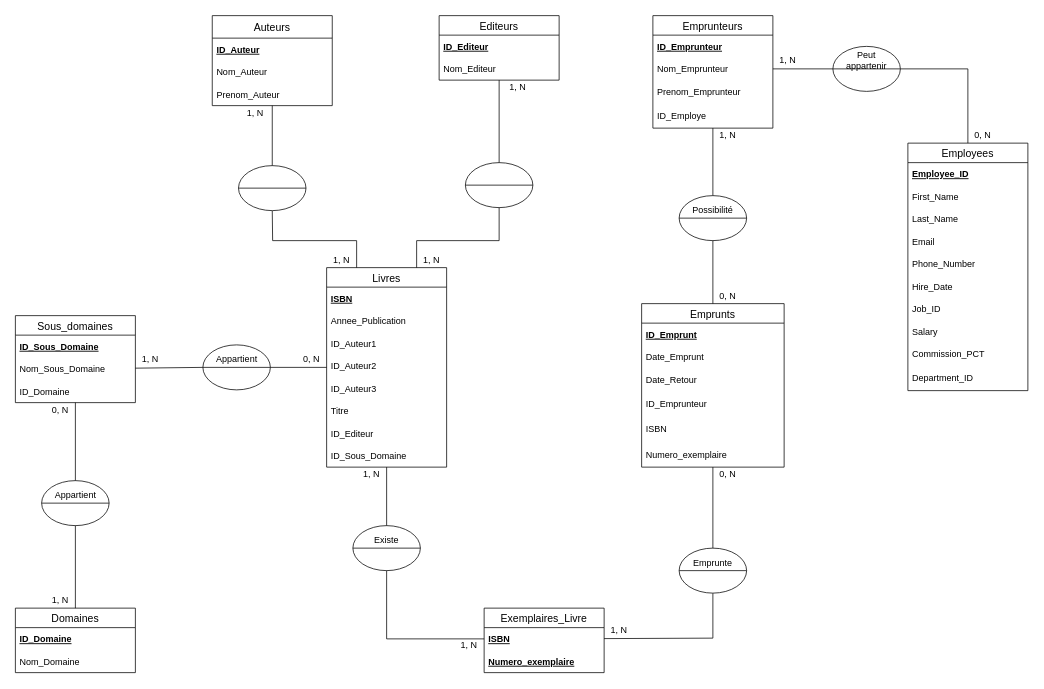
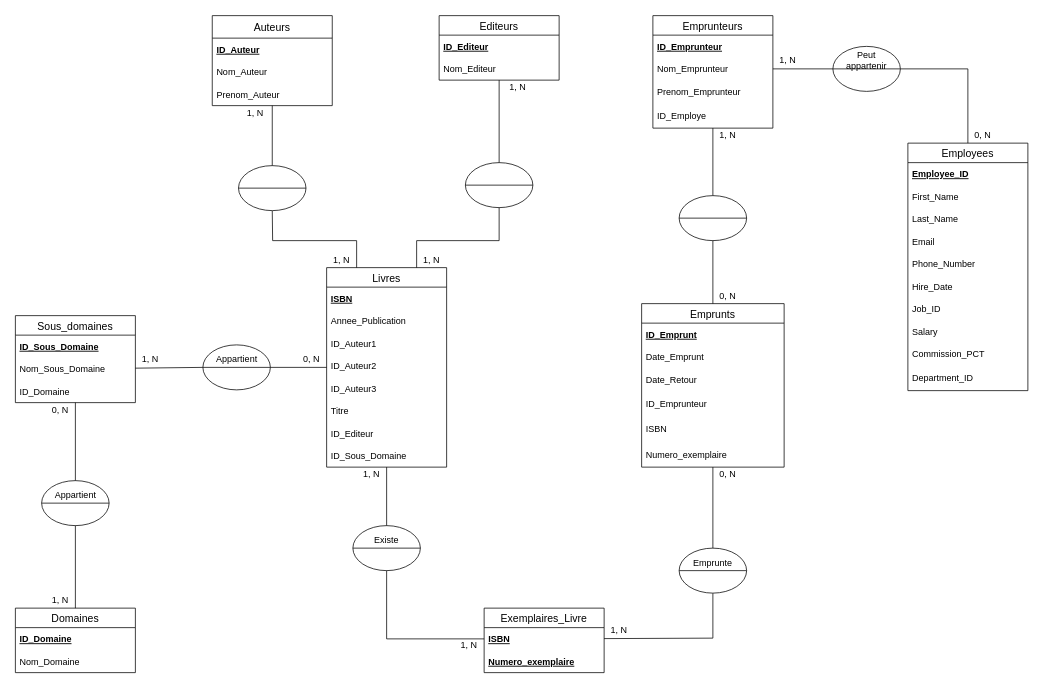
node "Possibilité": removed
